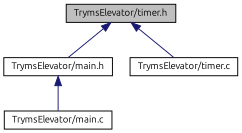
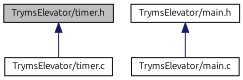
edge "TrymsElevator/main.h" -> "TrymsElevator/timer.h": removed
